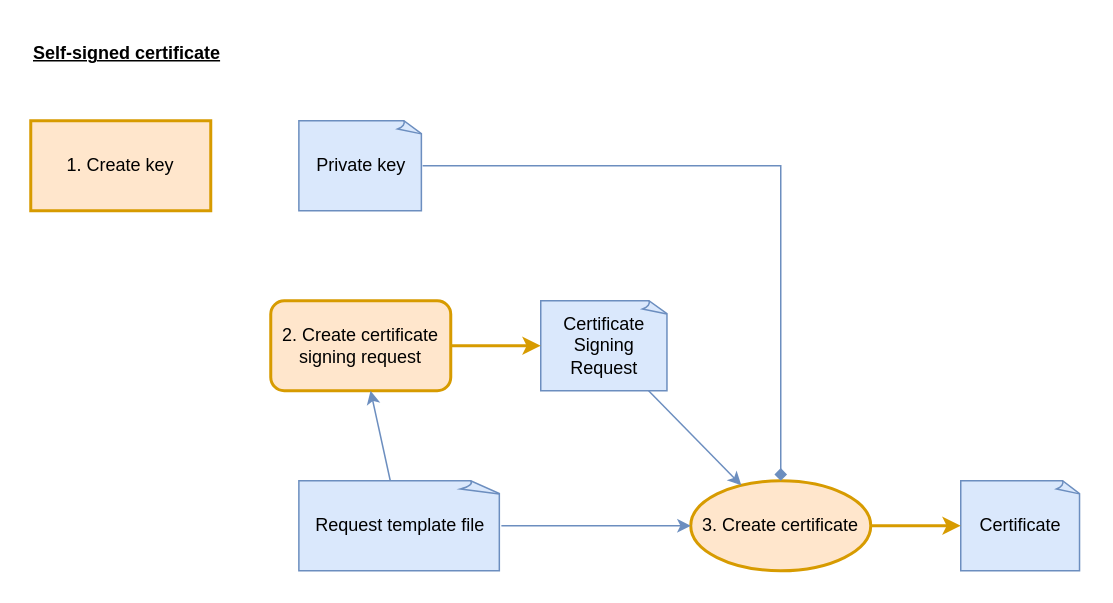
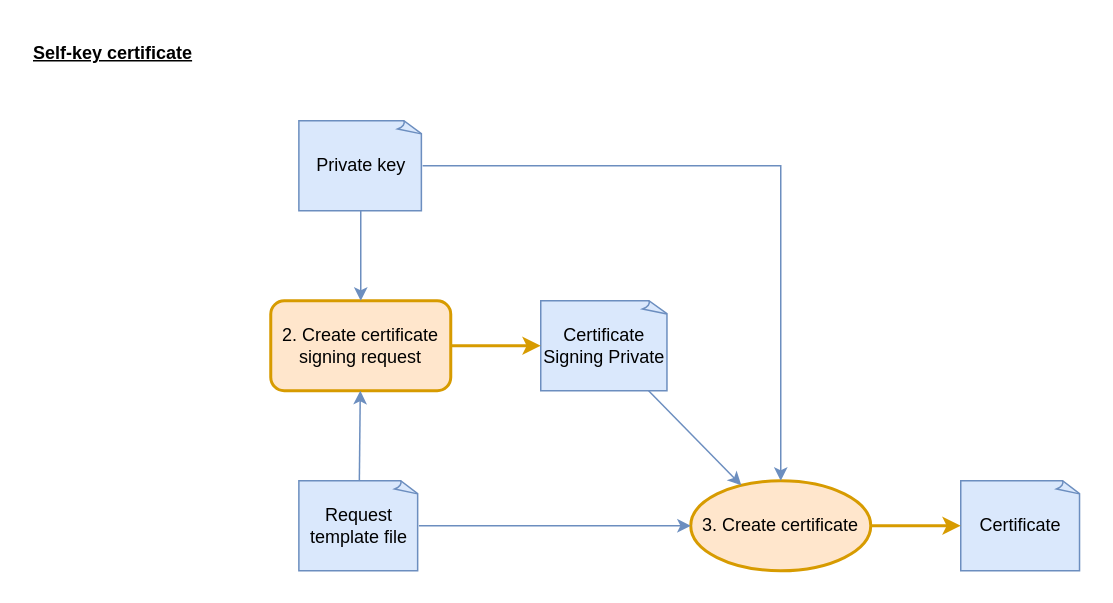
node "Self-signed certificate": label "Self-signed certificate" -> "Self-key certificate"
node "1. Create key": removed
edge "Private key" -> "2. Create certificate signing request": added
node "Certificate Signing Request": label "Certificate Signing Request" -> "Certificate Signing Private"
edge "Private key" -> "3. Create certificate": arrowhead diamond -> classic
node "Request template file": size 203x90 -> 120x90
